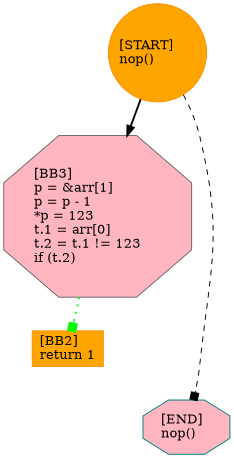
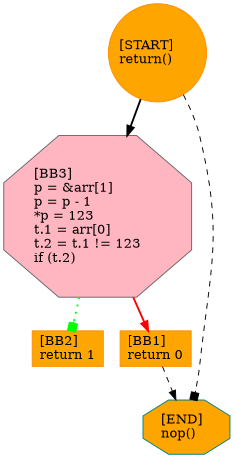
node "[START] nop()": label "[START] nop()" -> "[START] return()"
node "[BB1] return 0": added
node "[END] nop()": fillcolor lightpink -> orange
